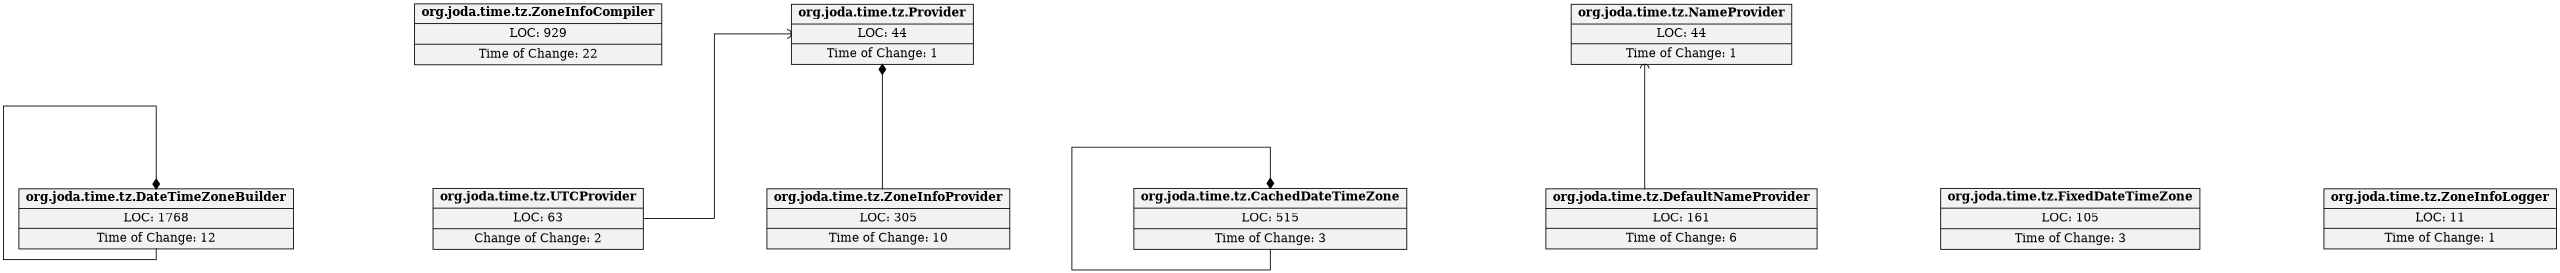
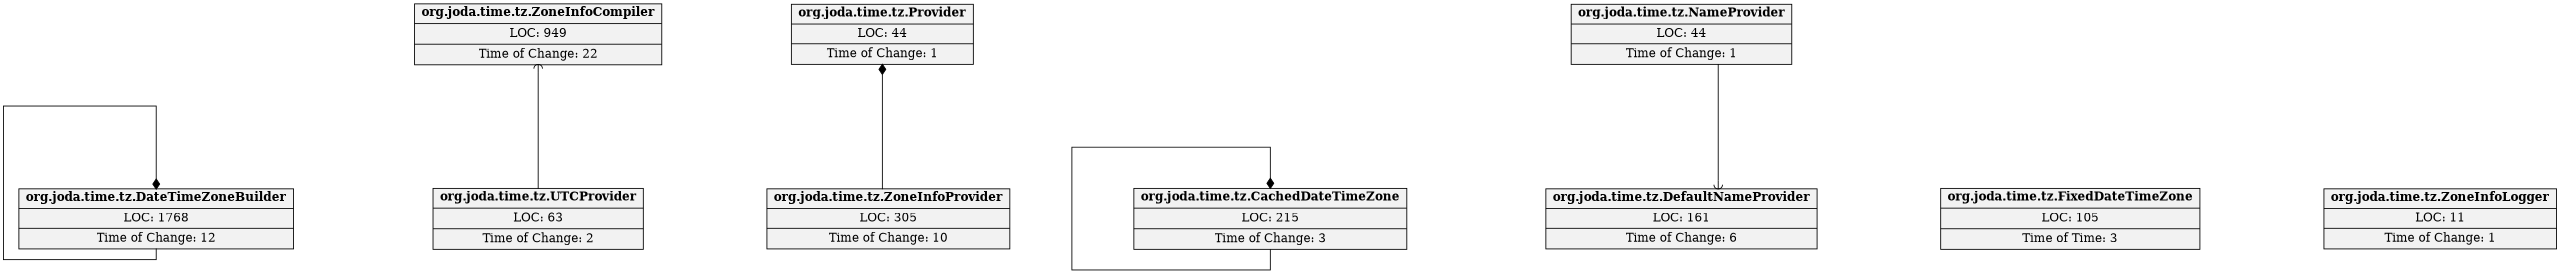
node "org.joda.time.tz.ZoneInfoCompiler": text "LOC: 929" -> "LOC: 949"
edge "org.joda.time.tz.UTCProvider" -> "org.joda.time.tz.Provider": now "org.joda.time.tz.UTCProvider" -> "org.joda.time.tz.ZoneInfoCompiler"
edge "org.joda.time.tz.DefaultNameProvider" -> "org.joda.time.tz.NameProvider": reversed
node "org.joda.time.tz.CachedDateTimeZone": text "LOC: 515" -> "LOC: 215"
node "org.joda.time.tz.UTCProvider": text "Change of Change: 2" -> "Time of Change: 2"
node "org.joda.time.tz.FixedDateTimeZone": text "Time of Change: 3" -> "Time of Time: 3"
